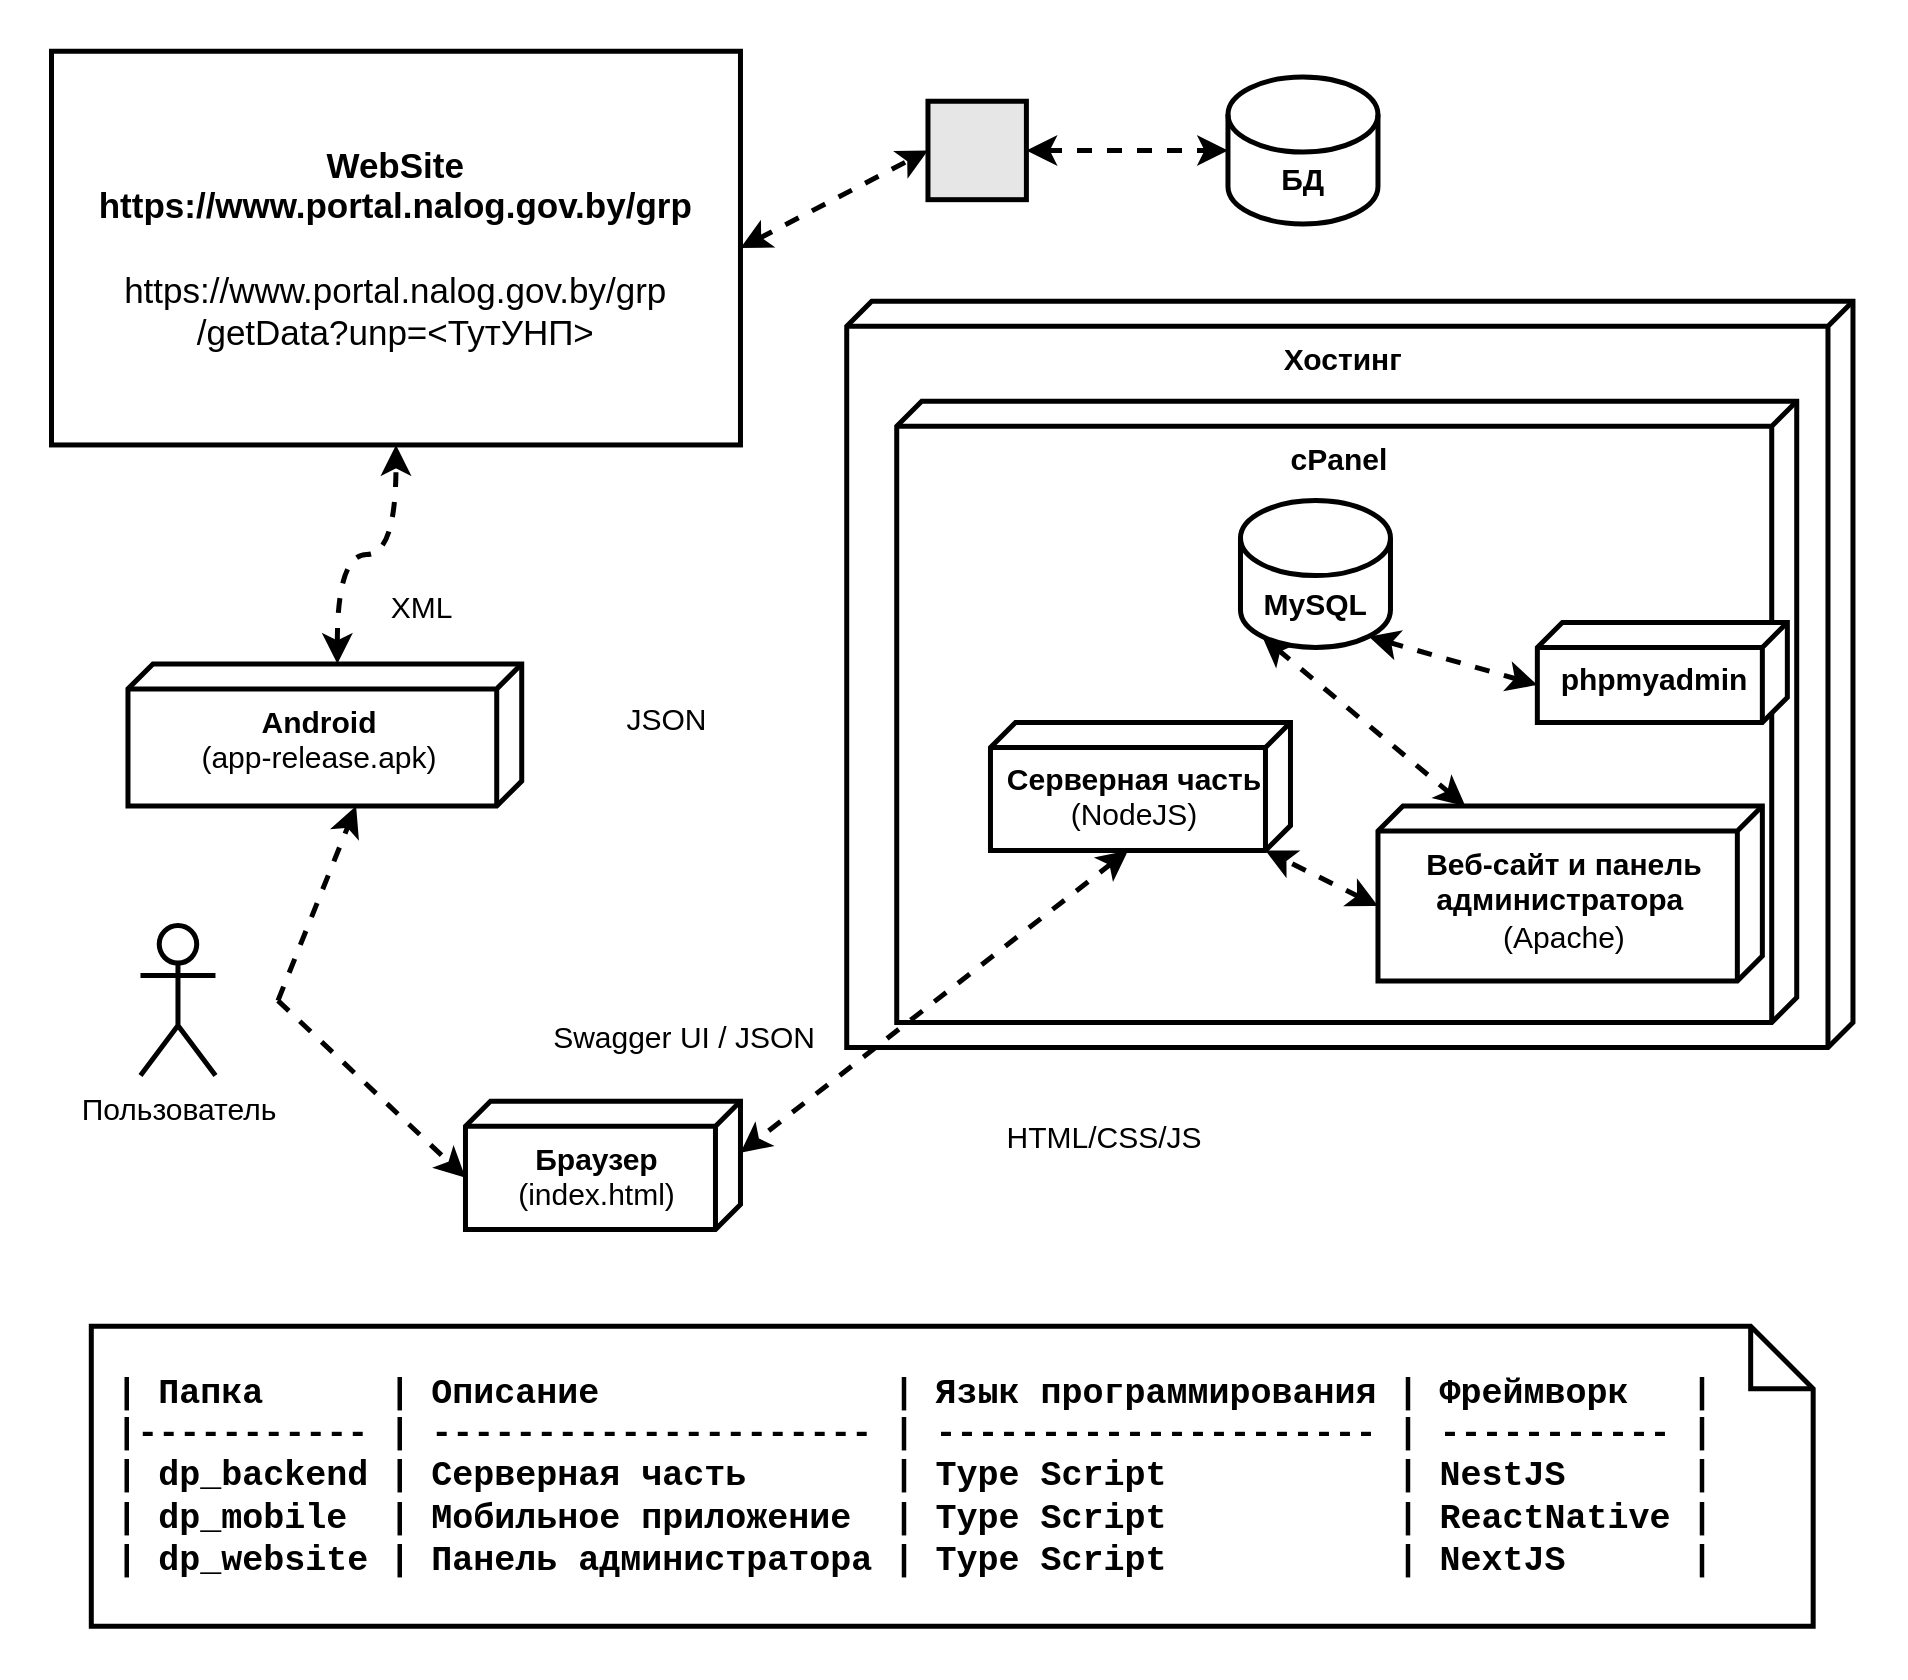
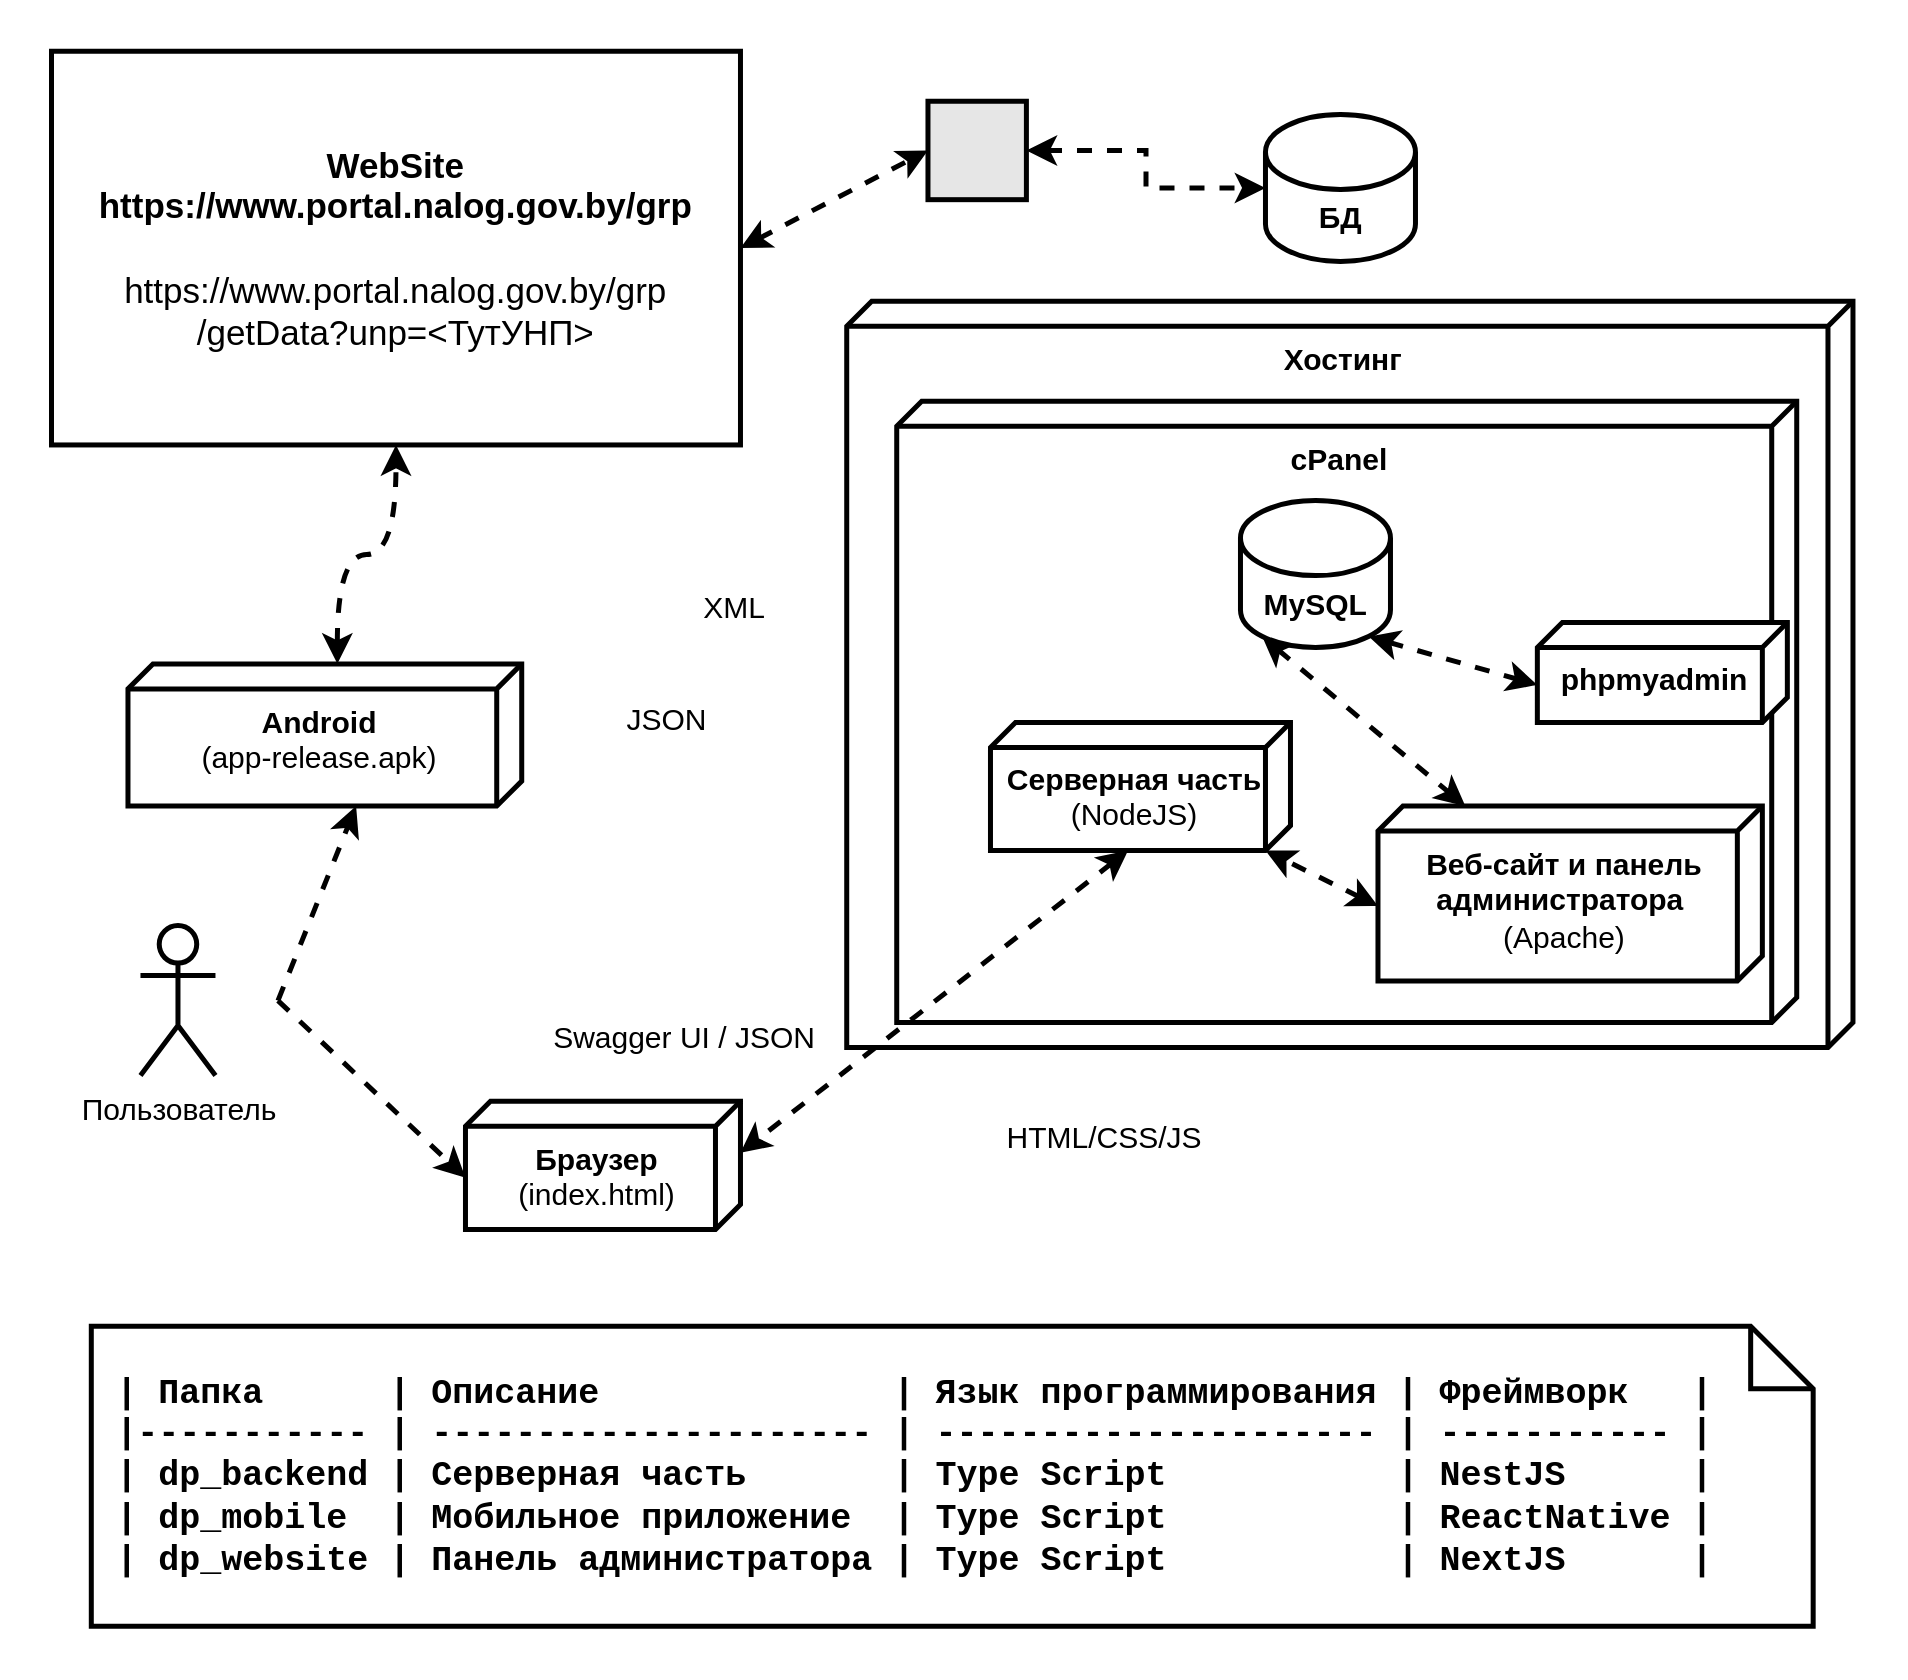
node "БД": moved (1303, 150) -> (1340, 188)
node "XML": moved (422, 610) -> (735, 610)
